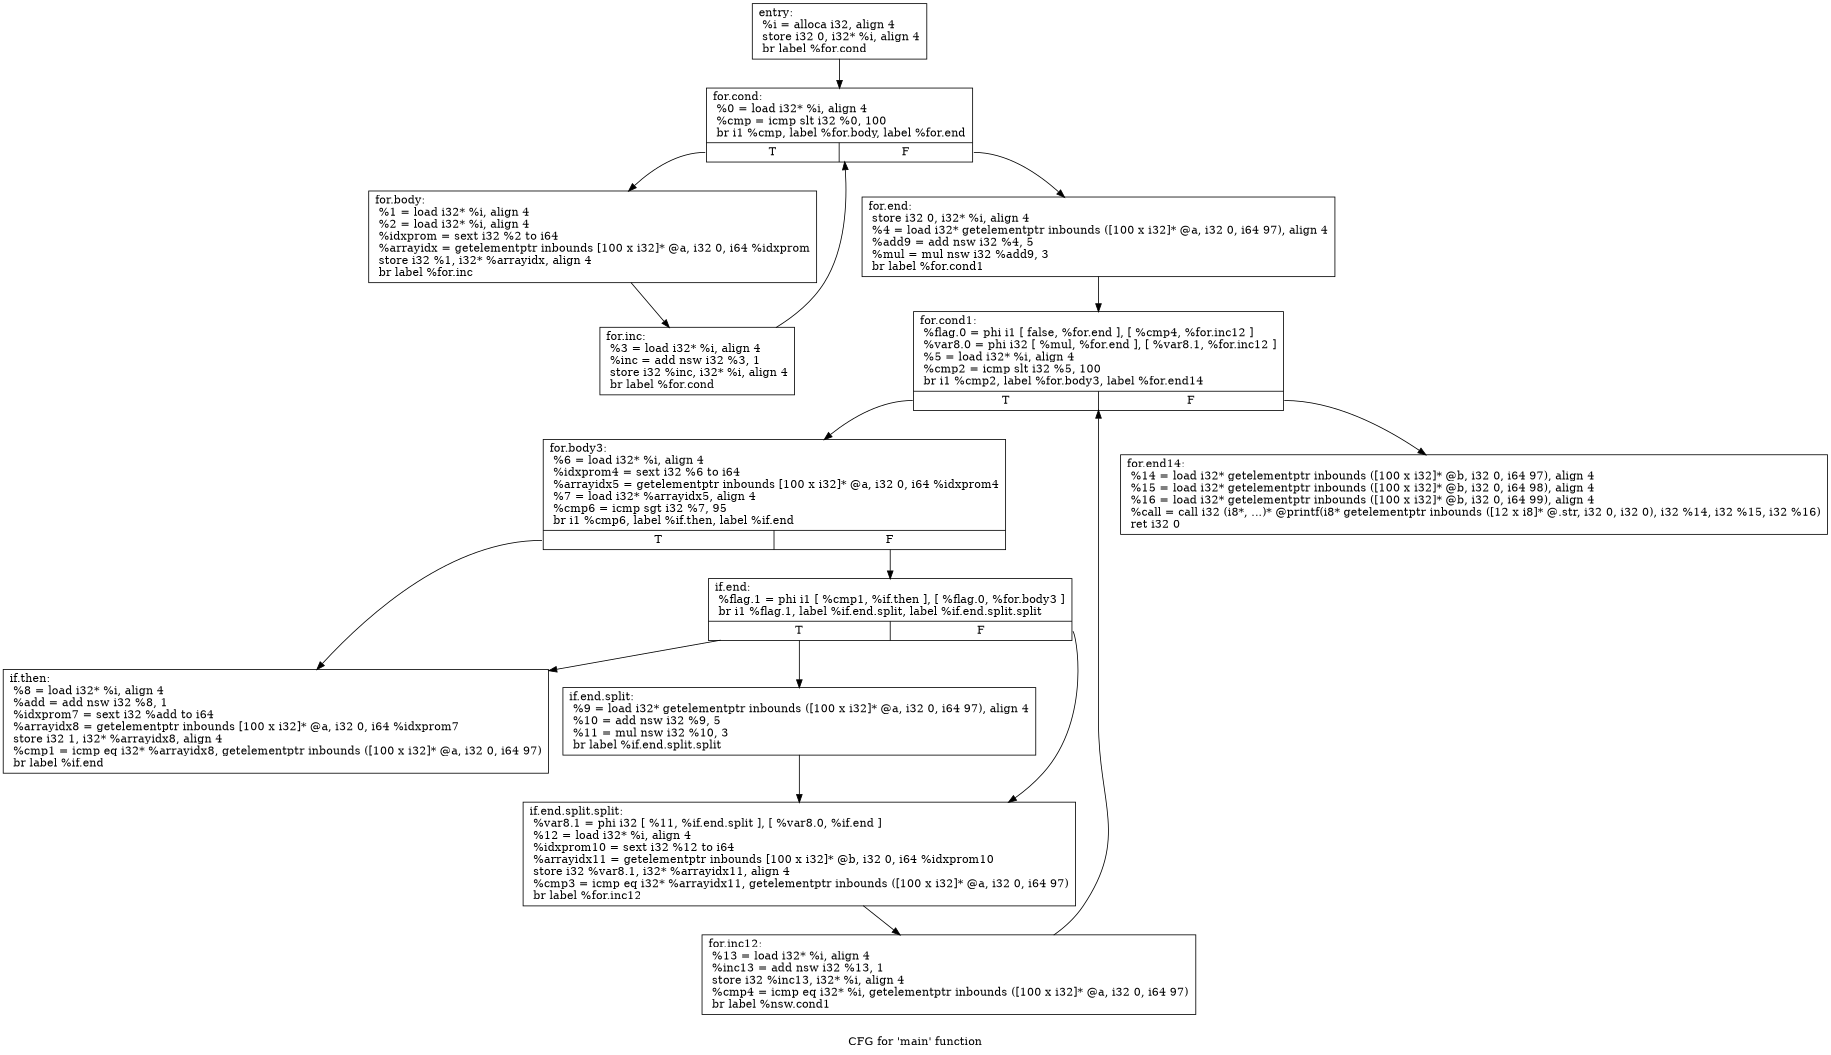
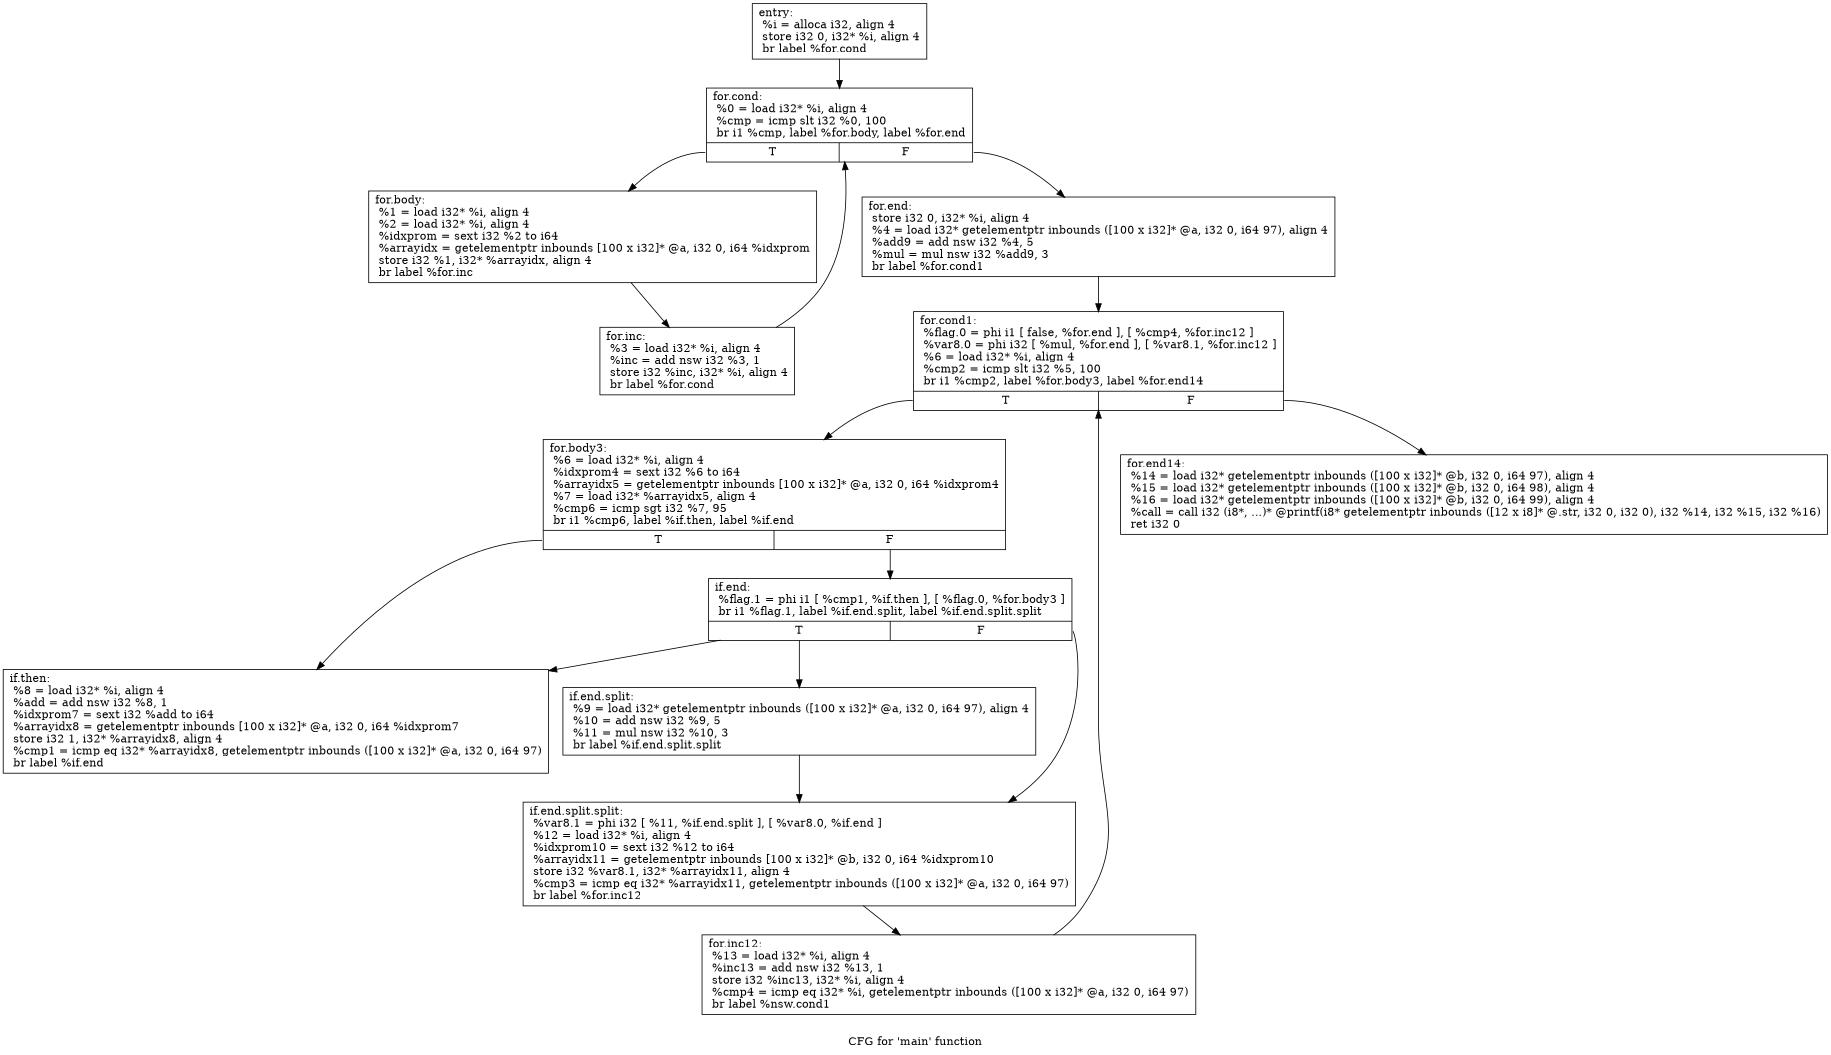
node "for.cond1:": text "%5 = load i32* %i, align 4" -> "%6 = load i32* %i, align 4"
